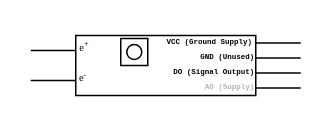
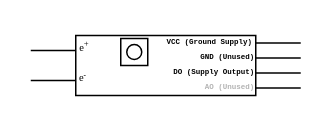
node "DO (Signal Output)": label "DO (Signal Output)" -> "DO (Supply Output)"
node "AO (Supply)": label "AO (Supply)" -> "AO (Unused)"
